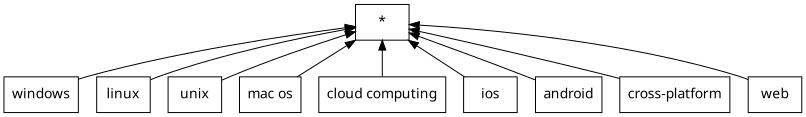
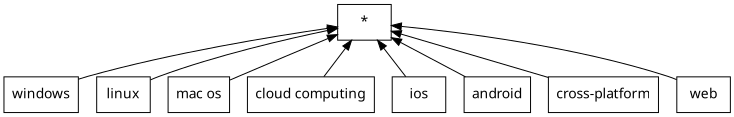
node "unix": removed
